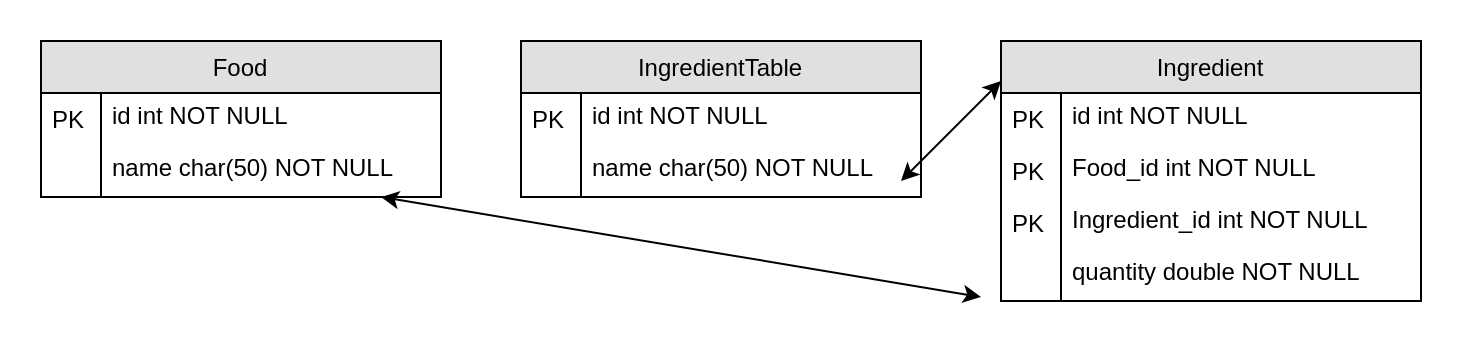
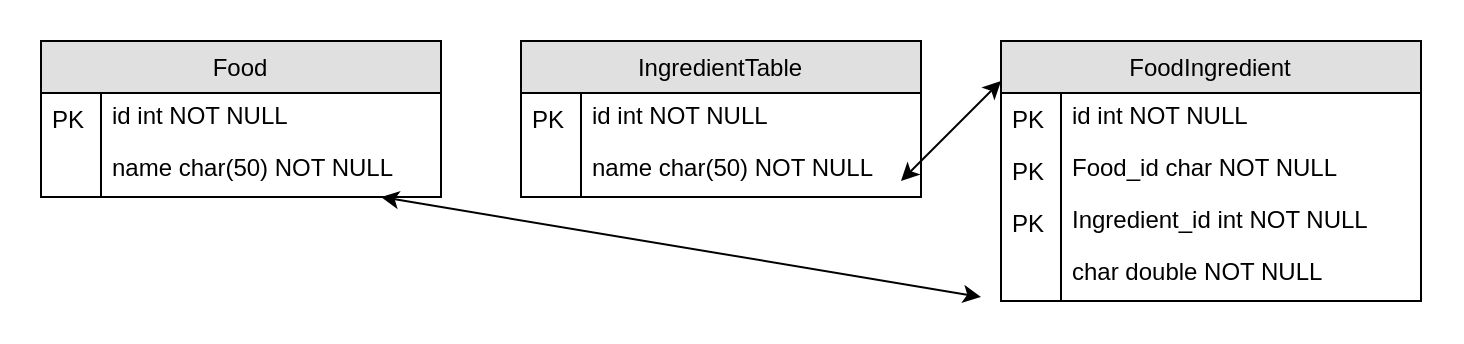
node "Ingredient": label "Ingredient" -> "FoodIngredient"
node "Food_id int NOT NULL": label "Food_id int NOT NULL" -> "Food_id char NOT NULL"
node "quantity double NOT NULL": label "quantity double NOT NULL" -> "char double NOT NULL"
